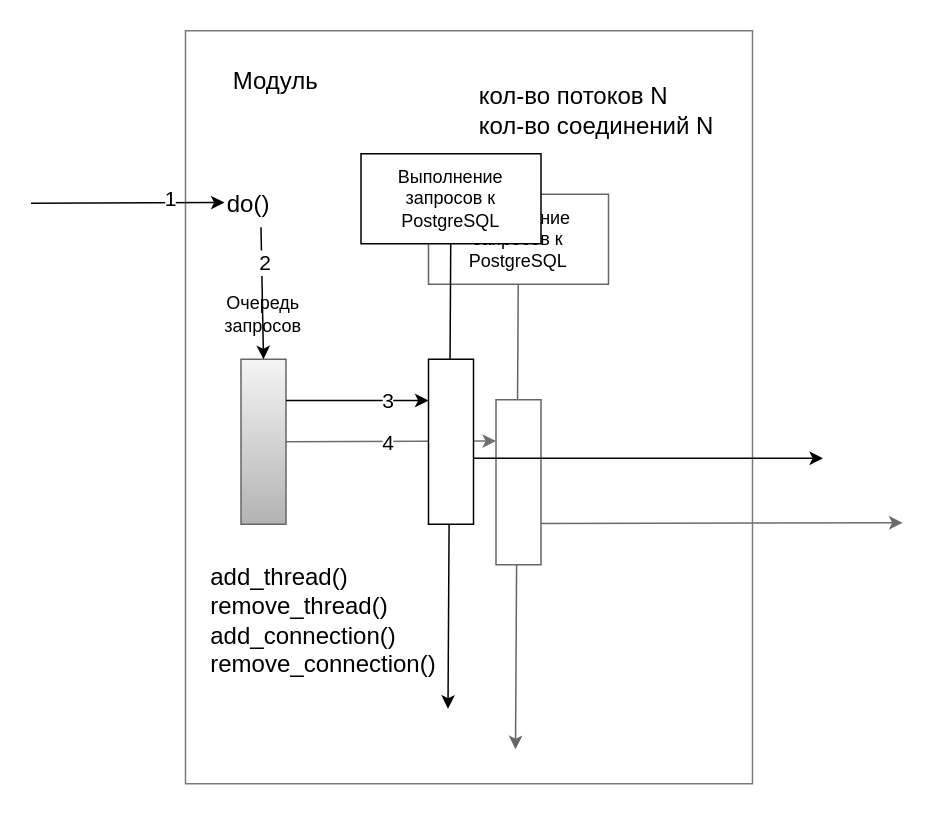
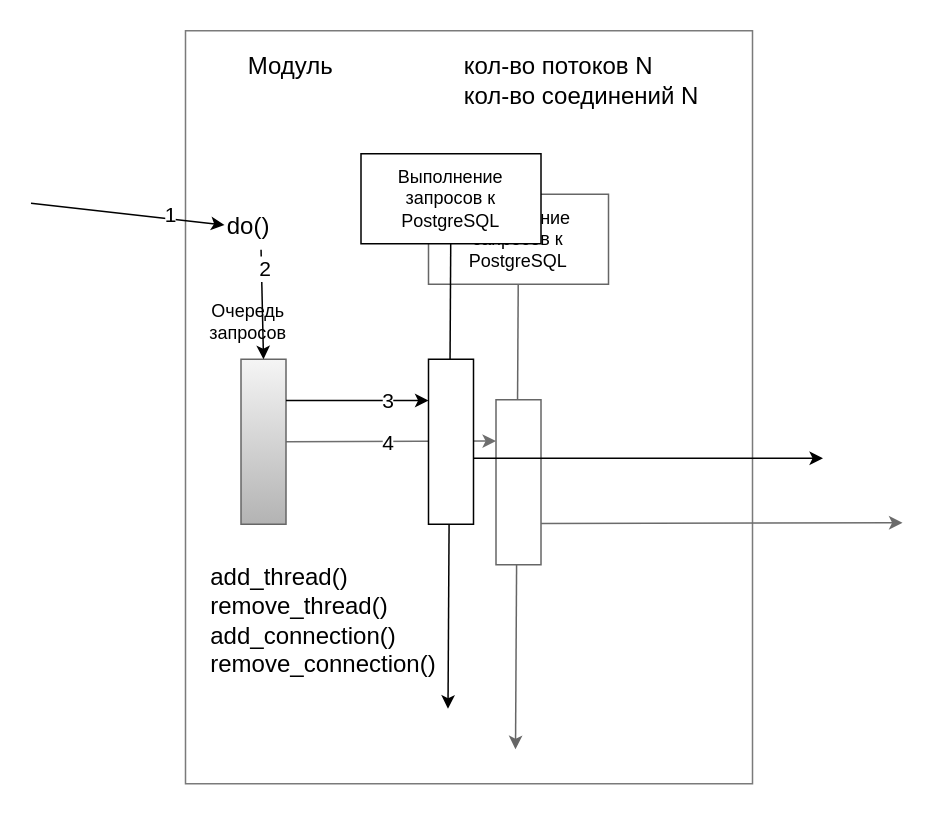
node "Модуль": moved (320, 80) -> (335, 65)
node "кол-во потоков N кол-во соединений N": moved (599, 110) -> (584, 80)
node "do()": moved (260, 203) -> (260, 225)
node "Очередь запросов": moved (263, 314) -> (248, 322)
